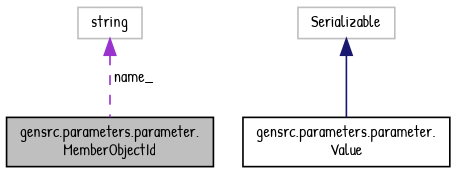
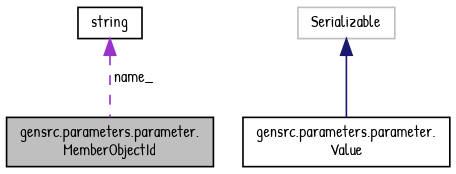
node "string": color grey75 -> black
